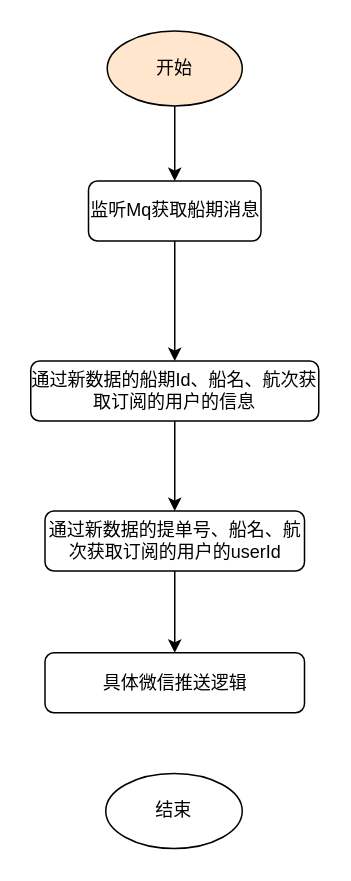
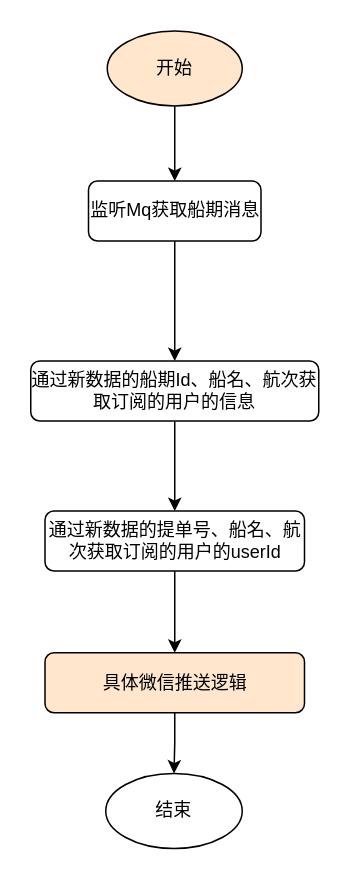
node "具体微信推送逻辑": fillcolor #ffffff -> #ffe6cc
edge "具体微信推送逻辑" -> "结束": added
